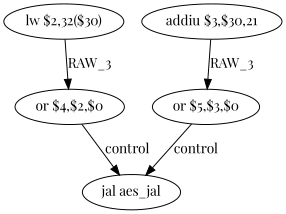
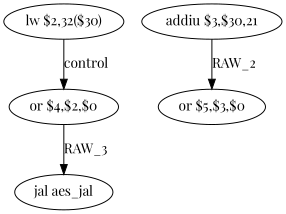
edge "lw $2,32($30)" -> "or $4,$2,$0": label "RAW_3" -> "control"
edge "addiu $3,$30,21" -> "or $5,$3,$0": label "RAW_3" -> "RAW_2"
edge "or $5,$3,$0" -> "jal aes_jal": removed, label "control"
edge "or $4,$2,$0" -> "jal aes_jal": label "control" -> "RAW_3"
